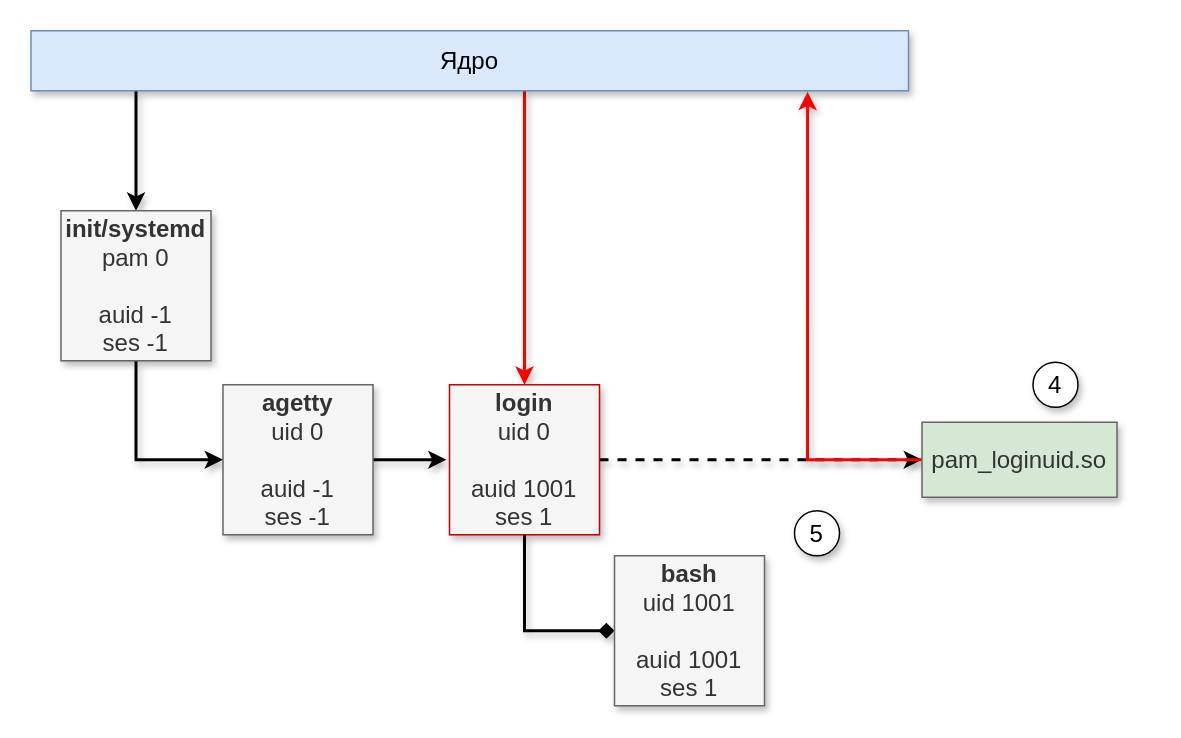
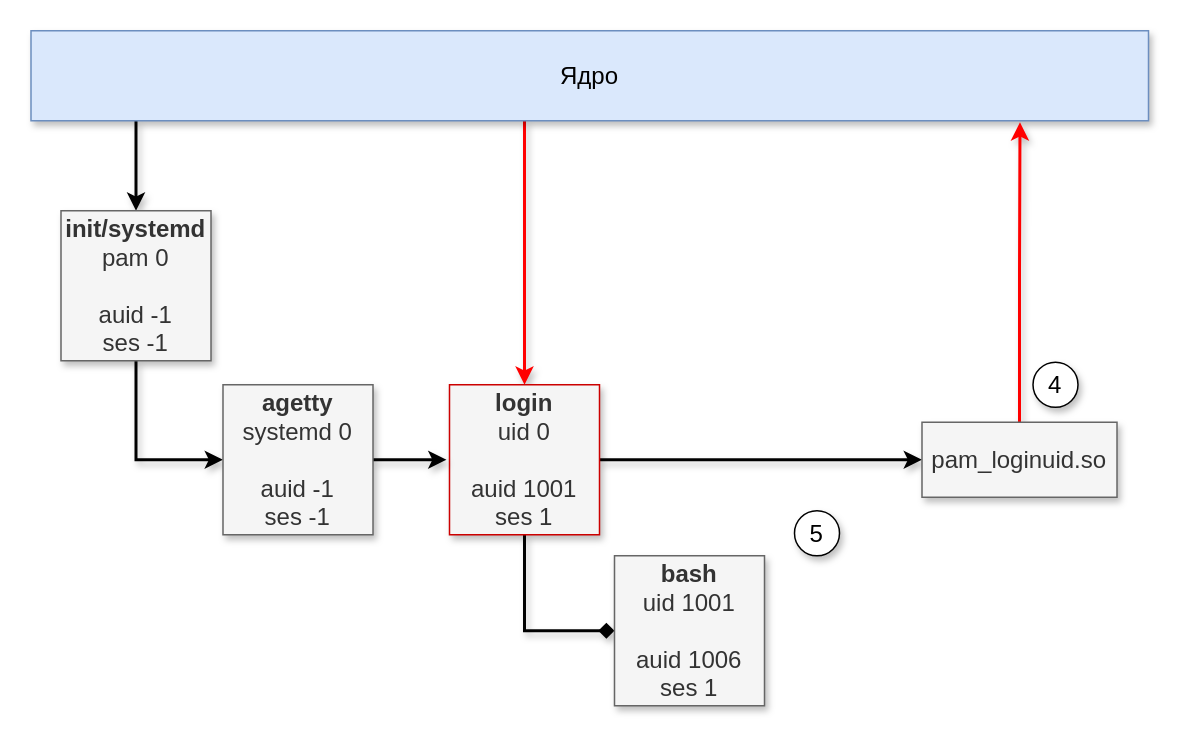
node "Ядро": size 878x60 -> 1118x90
node "agetty uid 0 auid -1 ses -1": label "agetty uid 0 auid -1 ses -1" -> "agetty systemd 0 auid -1 ses -1"
edge "login uid 0 auid 1001 ses 1" -> "pam_loginuid.so": style dashed -> solid
node "pam_loginuid.so": fillcolor #d5e8d4 -> #f5f5f5
node "bash uid 1001 auid 1001 ses 1": label "bash uid 1001 auid 1001 ses 1" -> "bash uid 1001 auid 1006 ses 1"
